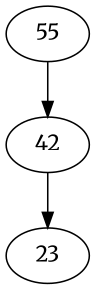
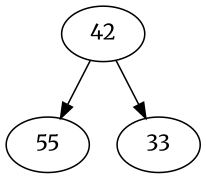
edge "55" -> "42": reversed
node "23": label "23" -> "33"
